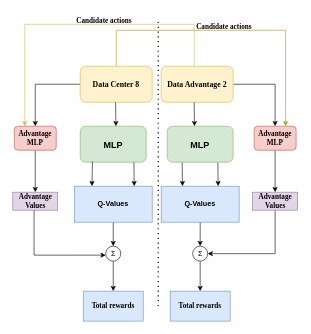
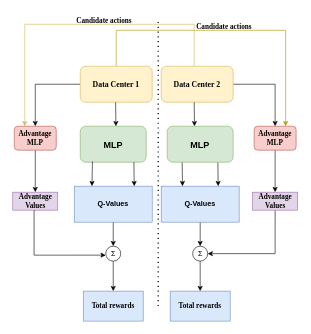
node "Data Center 8": label "Data Center 8" -> "Data Center 1"
node "Data Advantage 2": label "Data Advantage 2" -> "Data Center 2"
